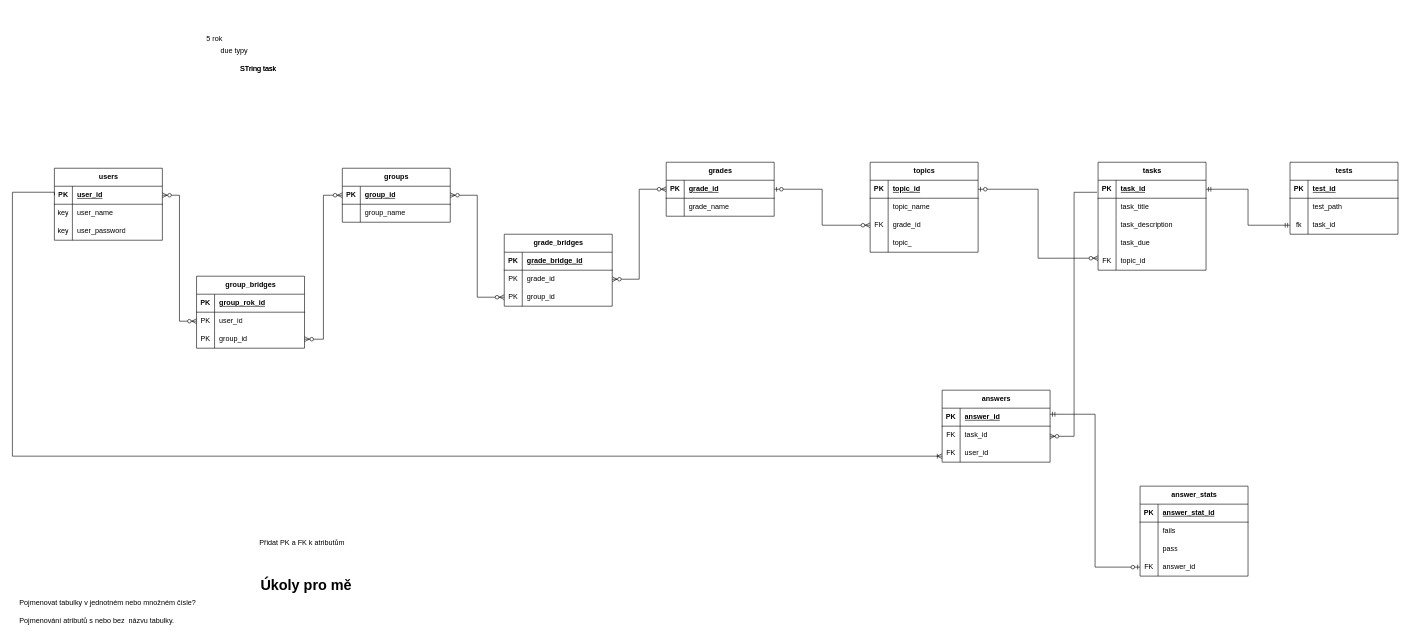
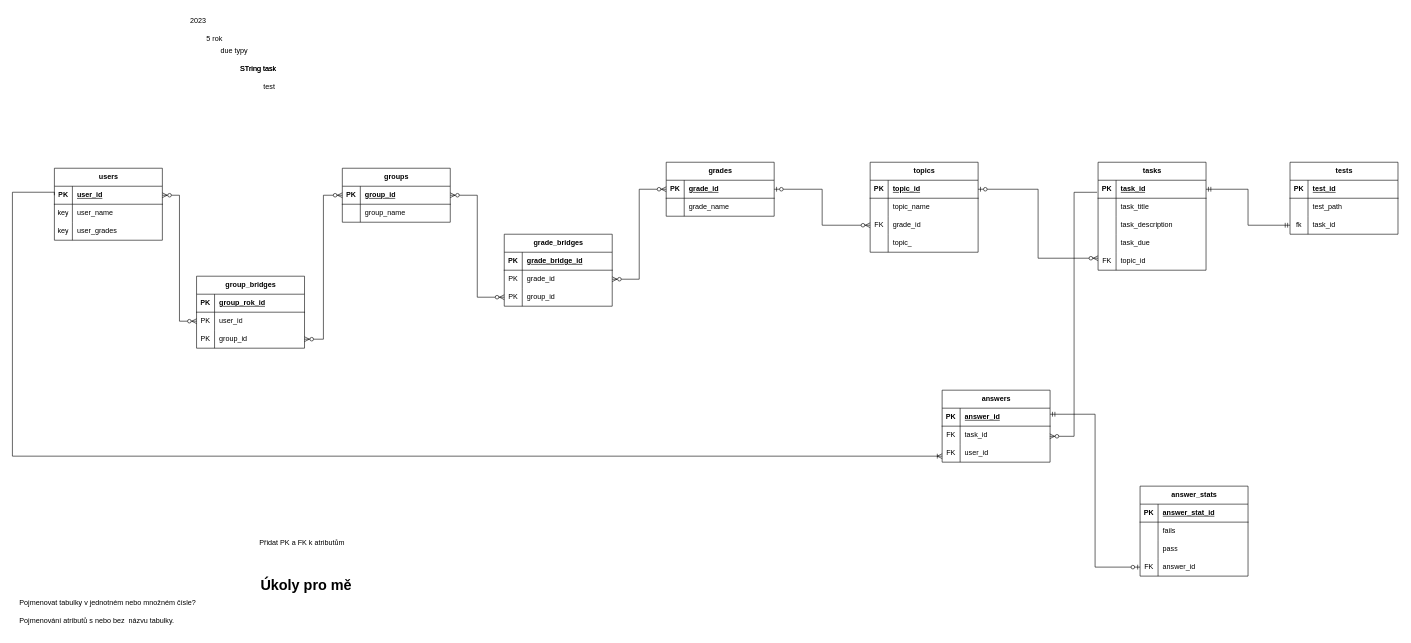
node "2023": added
node "test": added
node "user_password": label "user_password" -> "user_grades"
